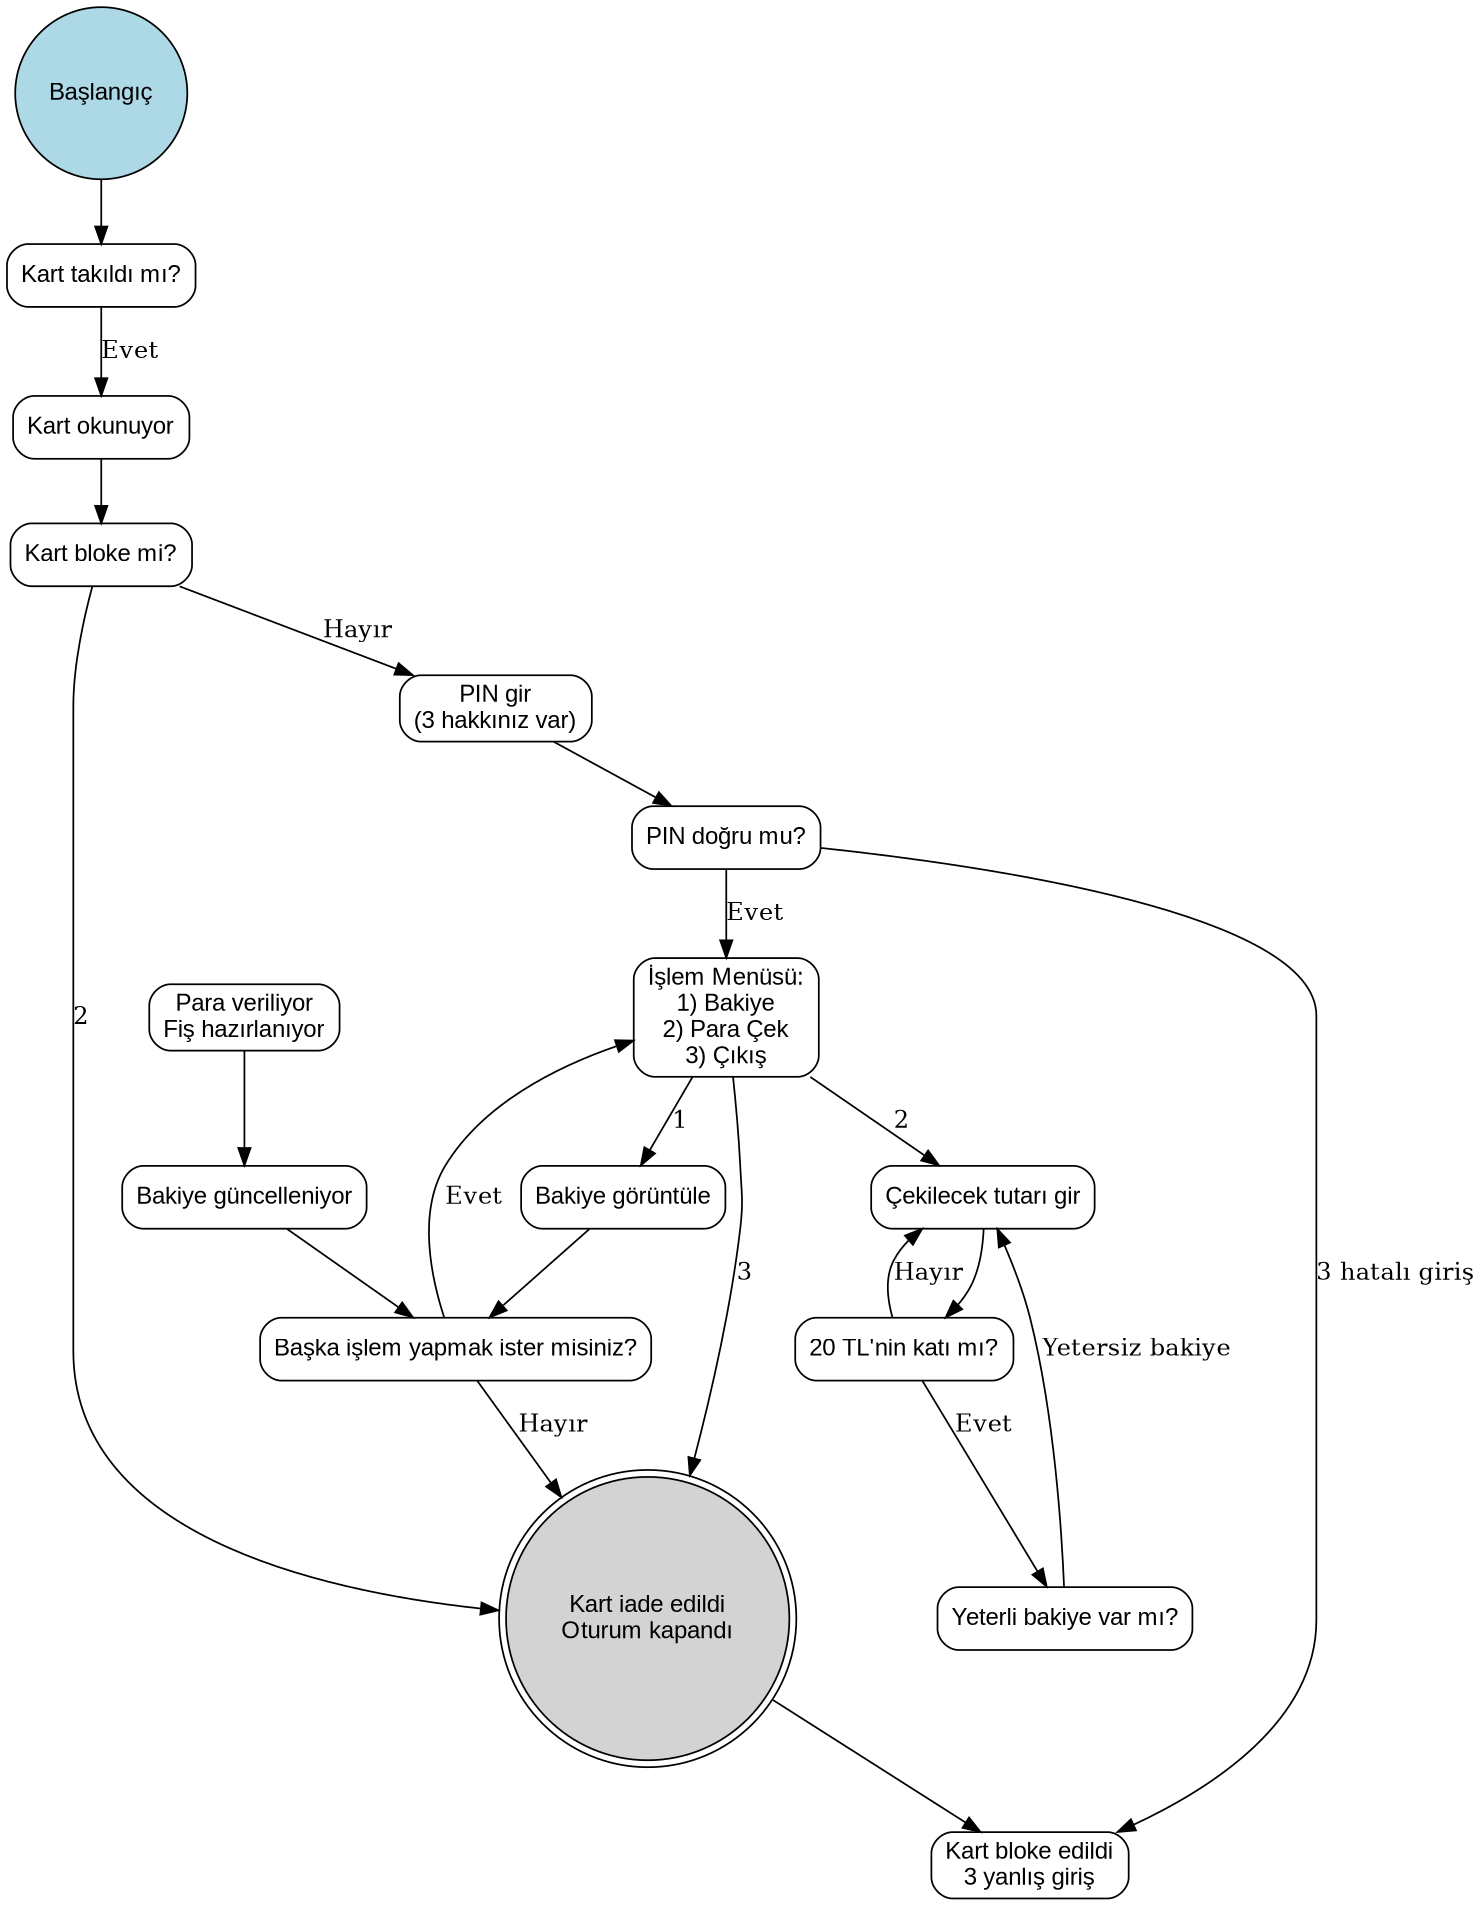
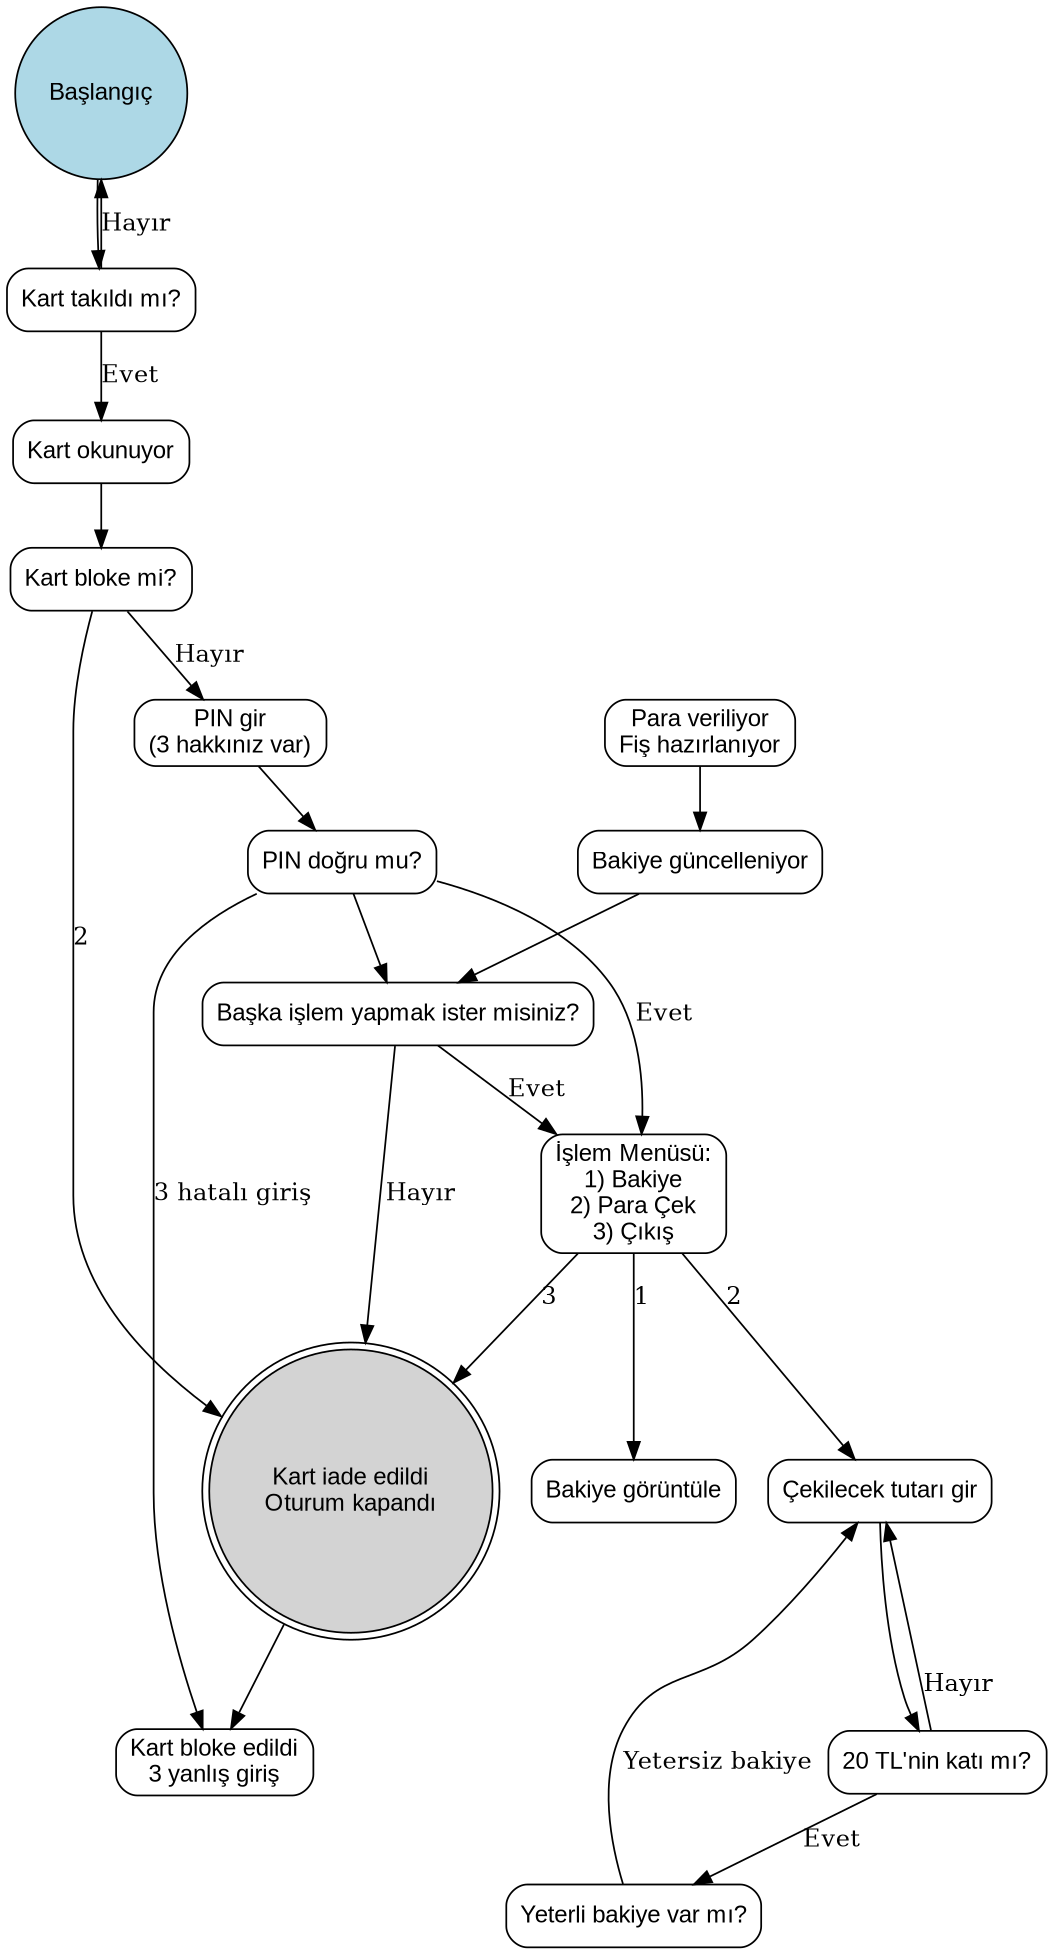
edge "Kart takıldı mı?" -> "Başlangıç": added, label "Hayır"
edge "Bakiye görüntüle" -> "Başka işlem yapmak ister misiniz?": now "PIN doğru mu?" -> "Başka işlem yapmak ister misiniz?"
